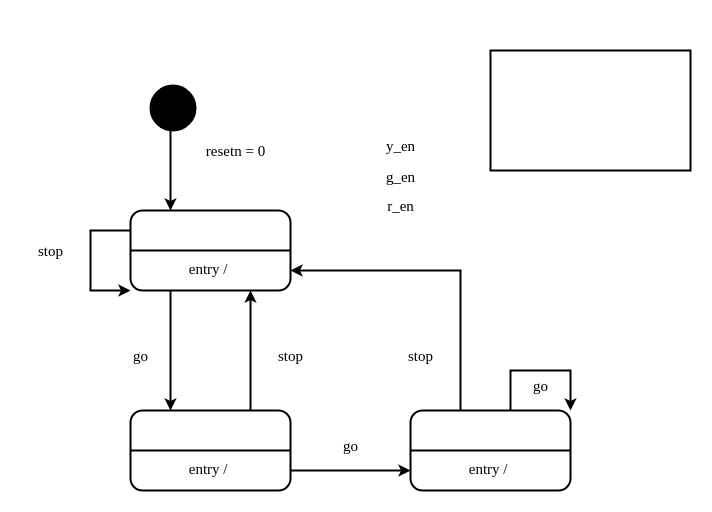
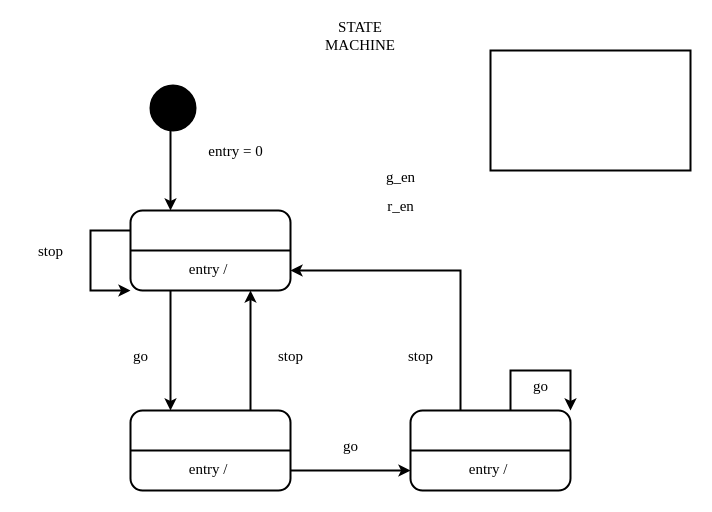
node "STATE MACHINE": added
node "y_en": removed
node "resetn = 0": label "resetn = 0" -> "entry = 0"
